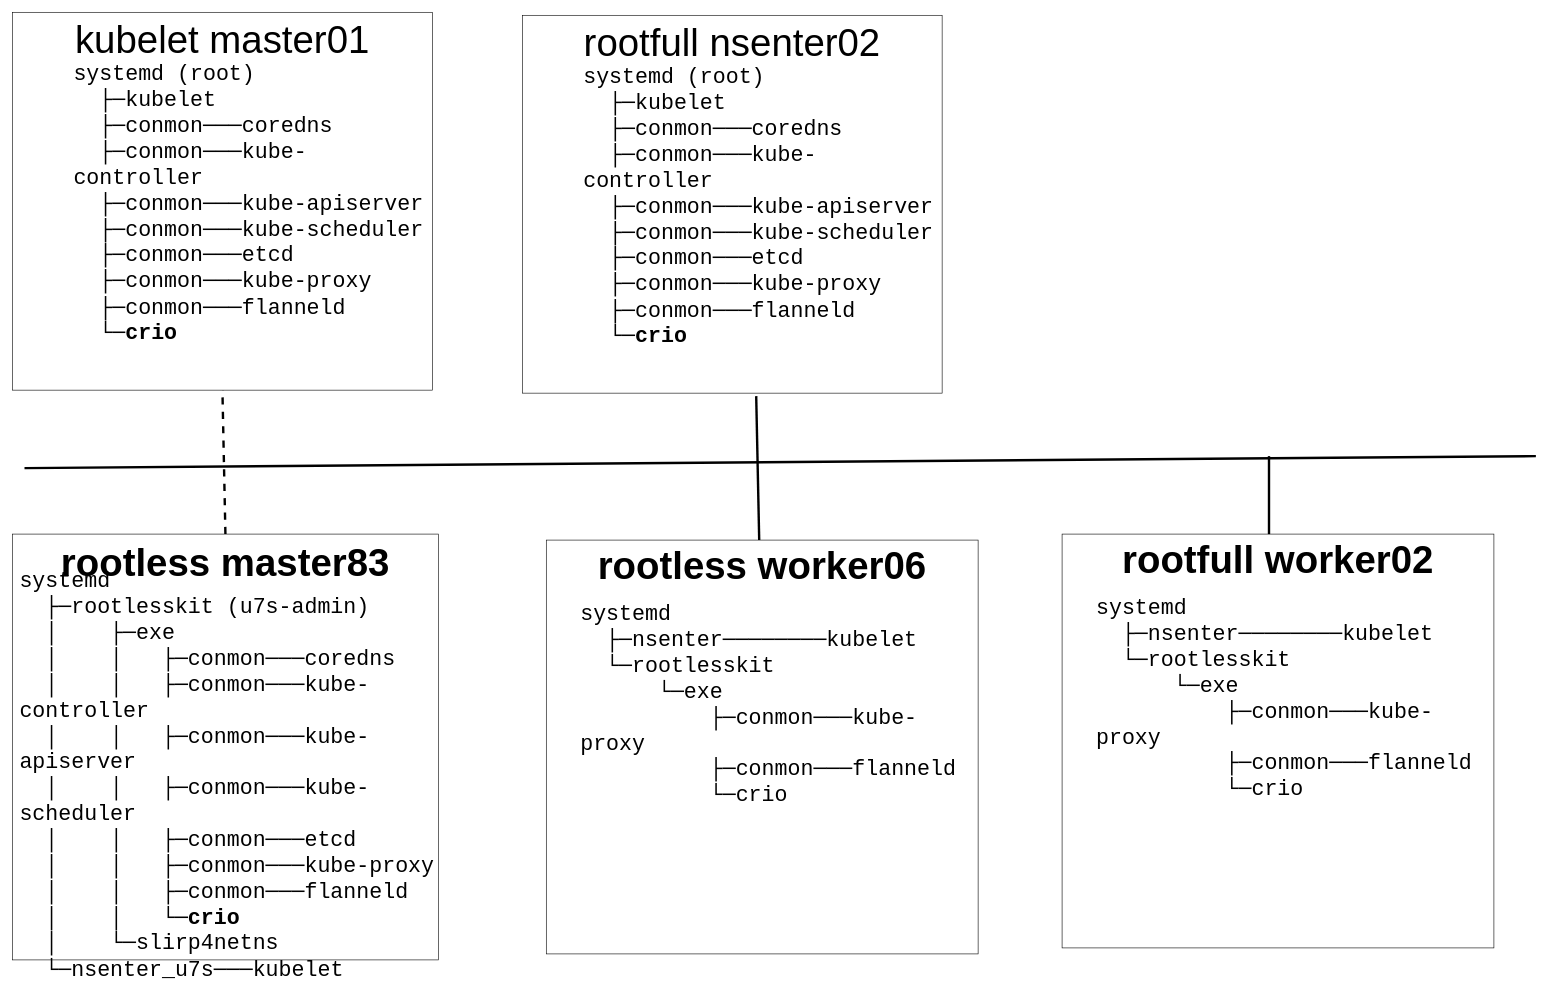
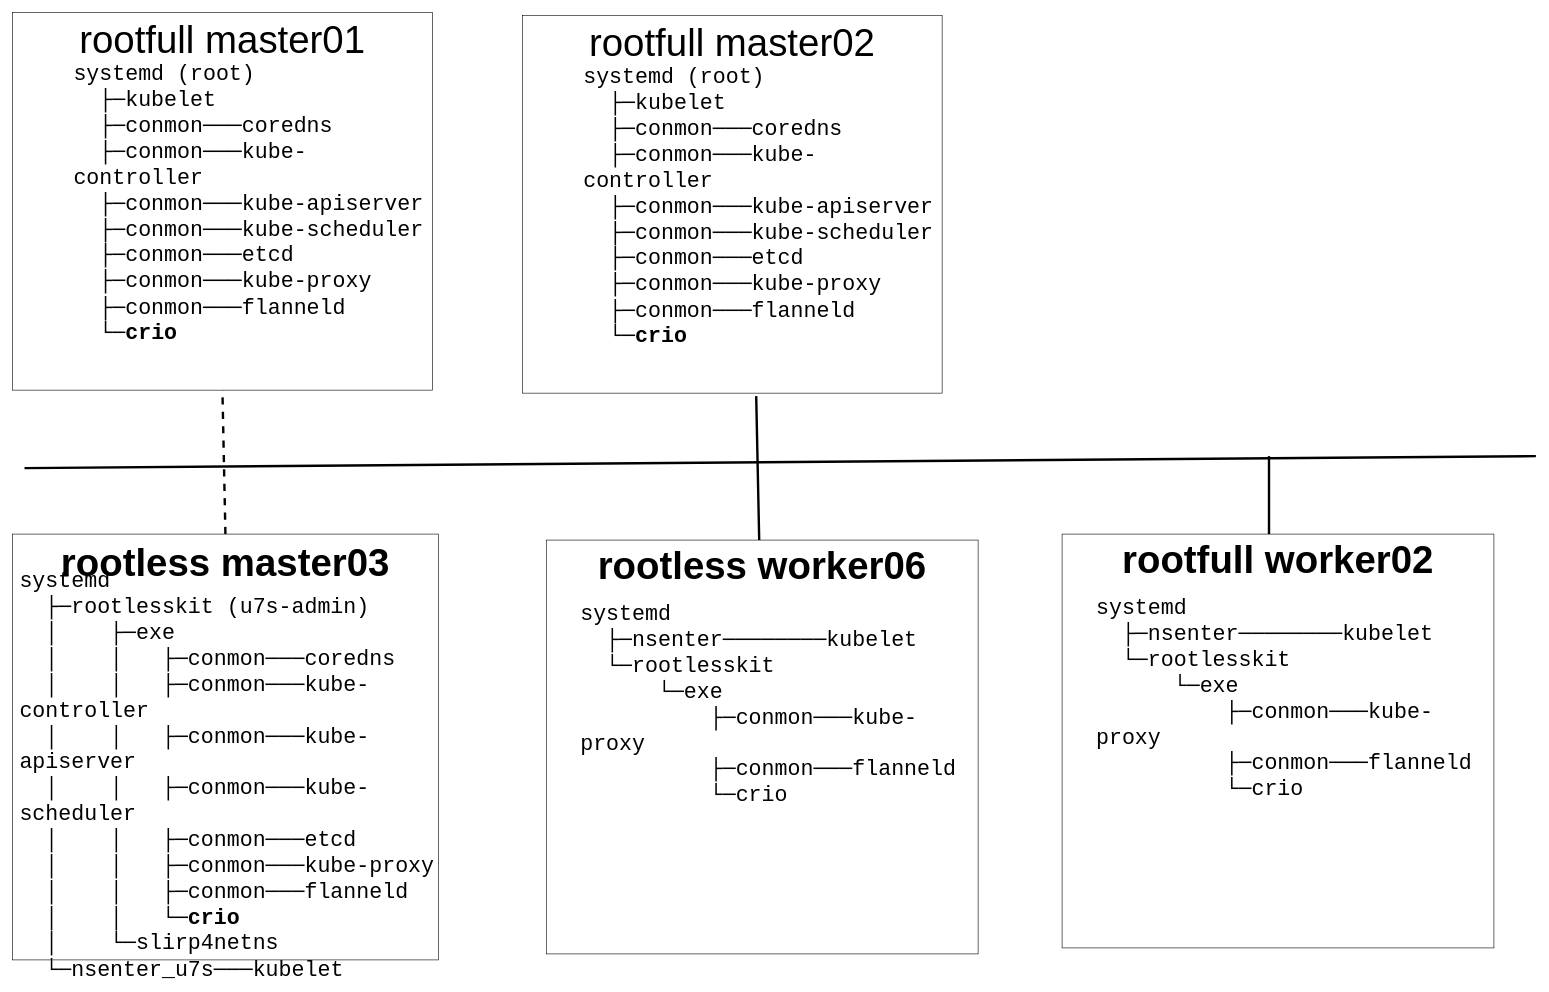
node "kubelet master01": label "kubelet master01" -> "rootfull master01"
node "rootfull nsenter02": label "rootfull nsenter02" -> "rootfull master02"
node "rootless master83": label "rootless master83" -> "rootless master03"
